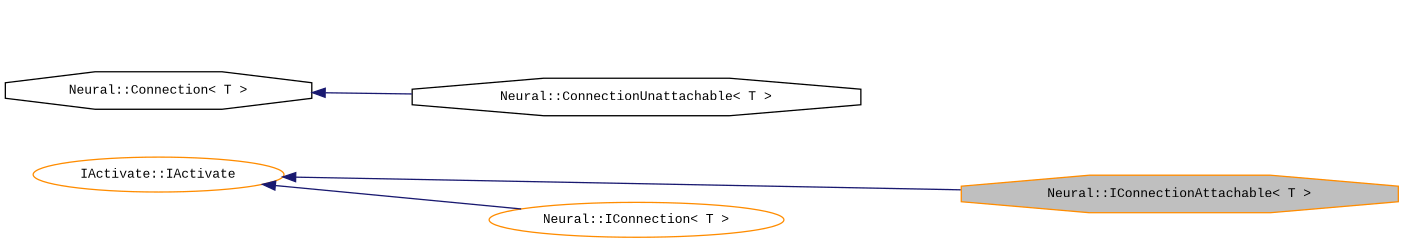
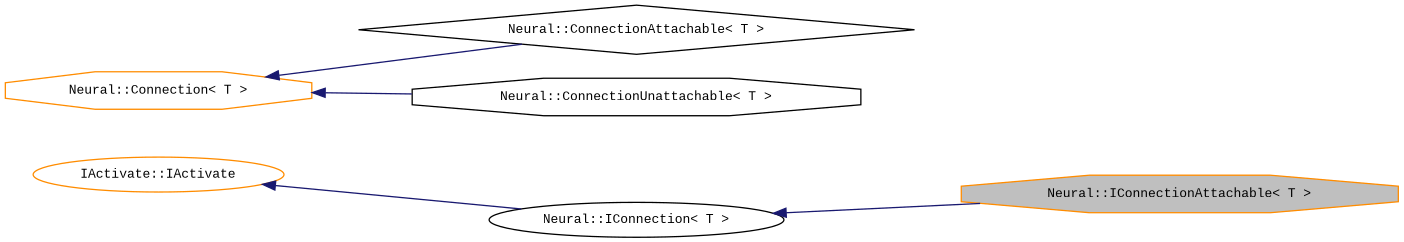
node "Neural::ConnectionAttachable< T >": added
node "Neural::Connection< T >": color black -> darkorange
edge "Neural::IConnectionAttachable< T >" -> "IActivate::IActivate": now "Neural::IConnectionAttachable< T >" -> "Neural::IConnection< T >"
node "Neural::IConnection< T >": color darkorange -> black
